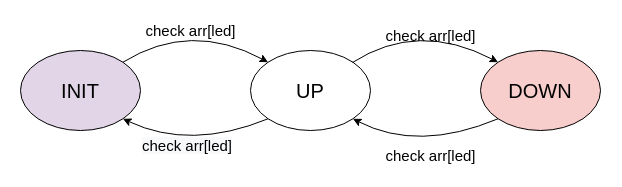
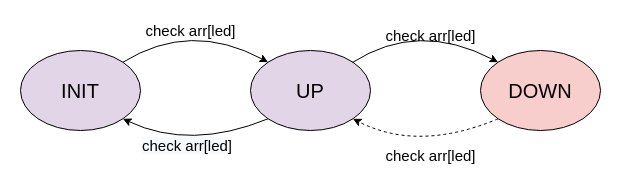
node "UP": fillcolor #ffffff -> #e1d5e7
edge "DOWN" -> "UP": style solid -> dashed
